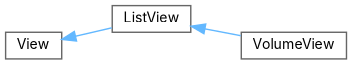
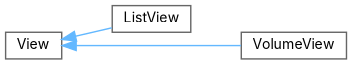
edge "VolumeView" -> "ListView": now "VolumeView" -> "View"
